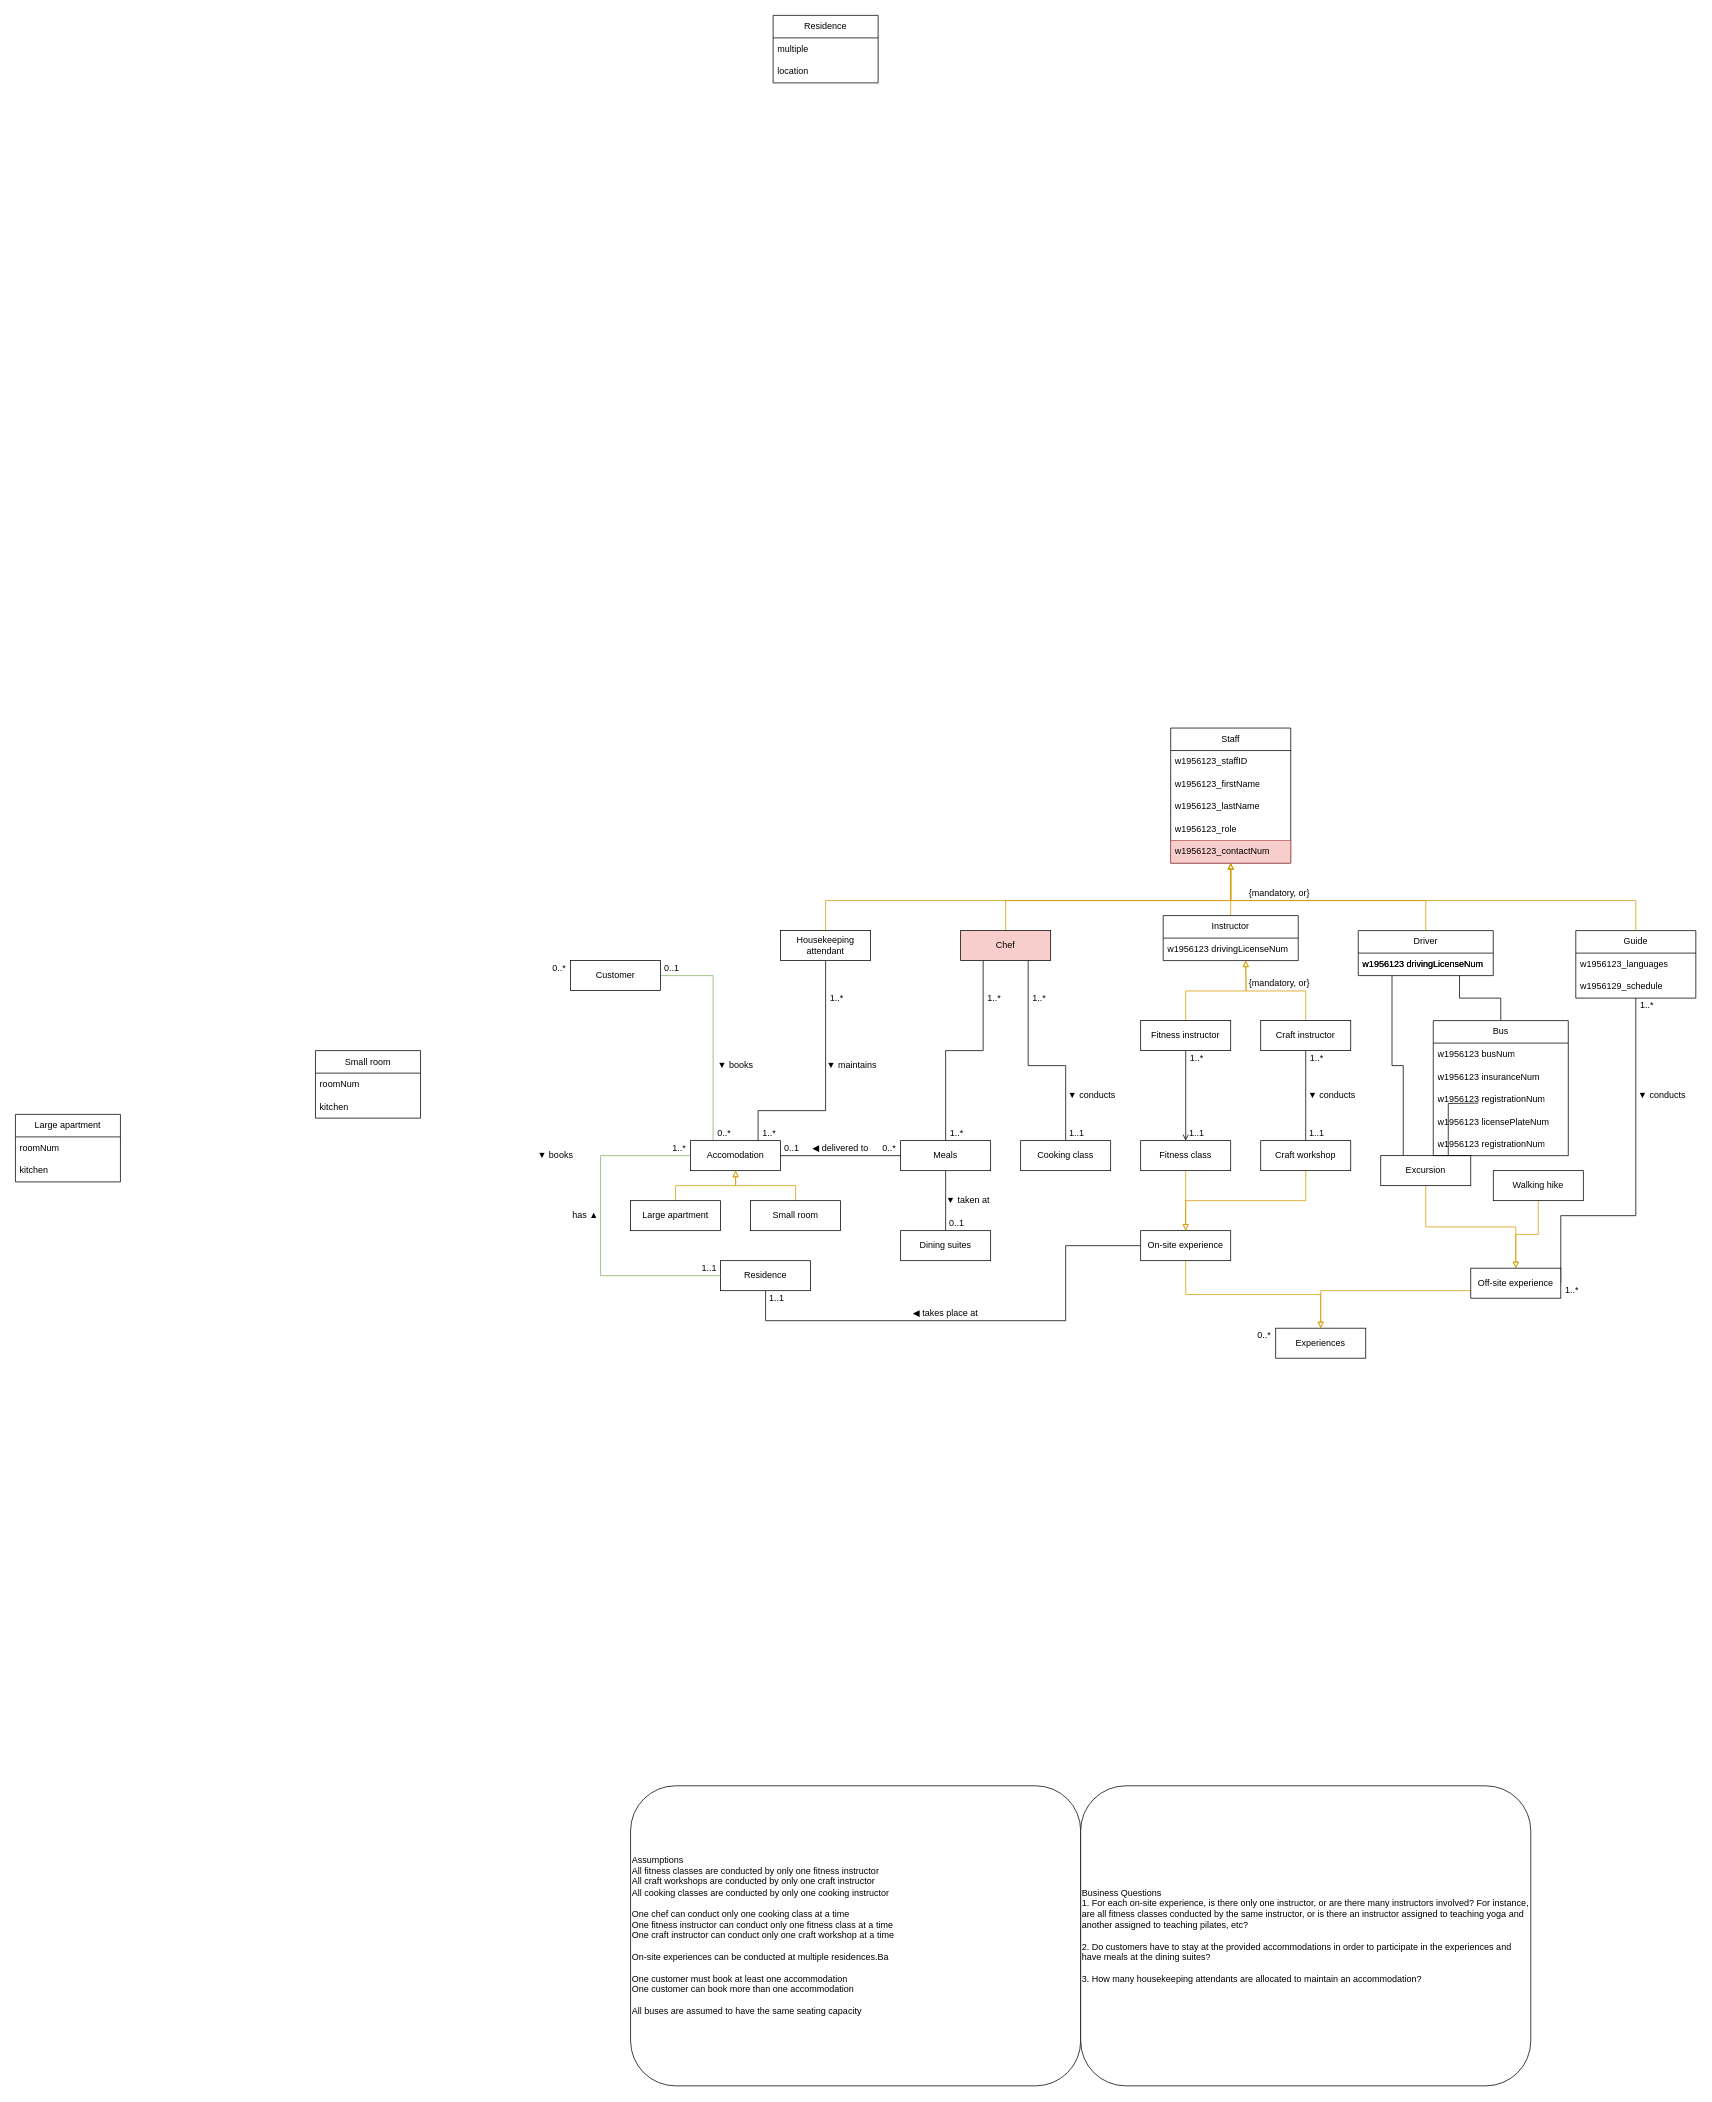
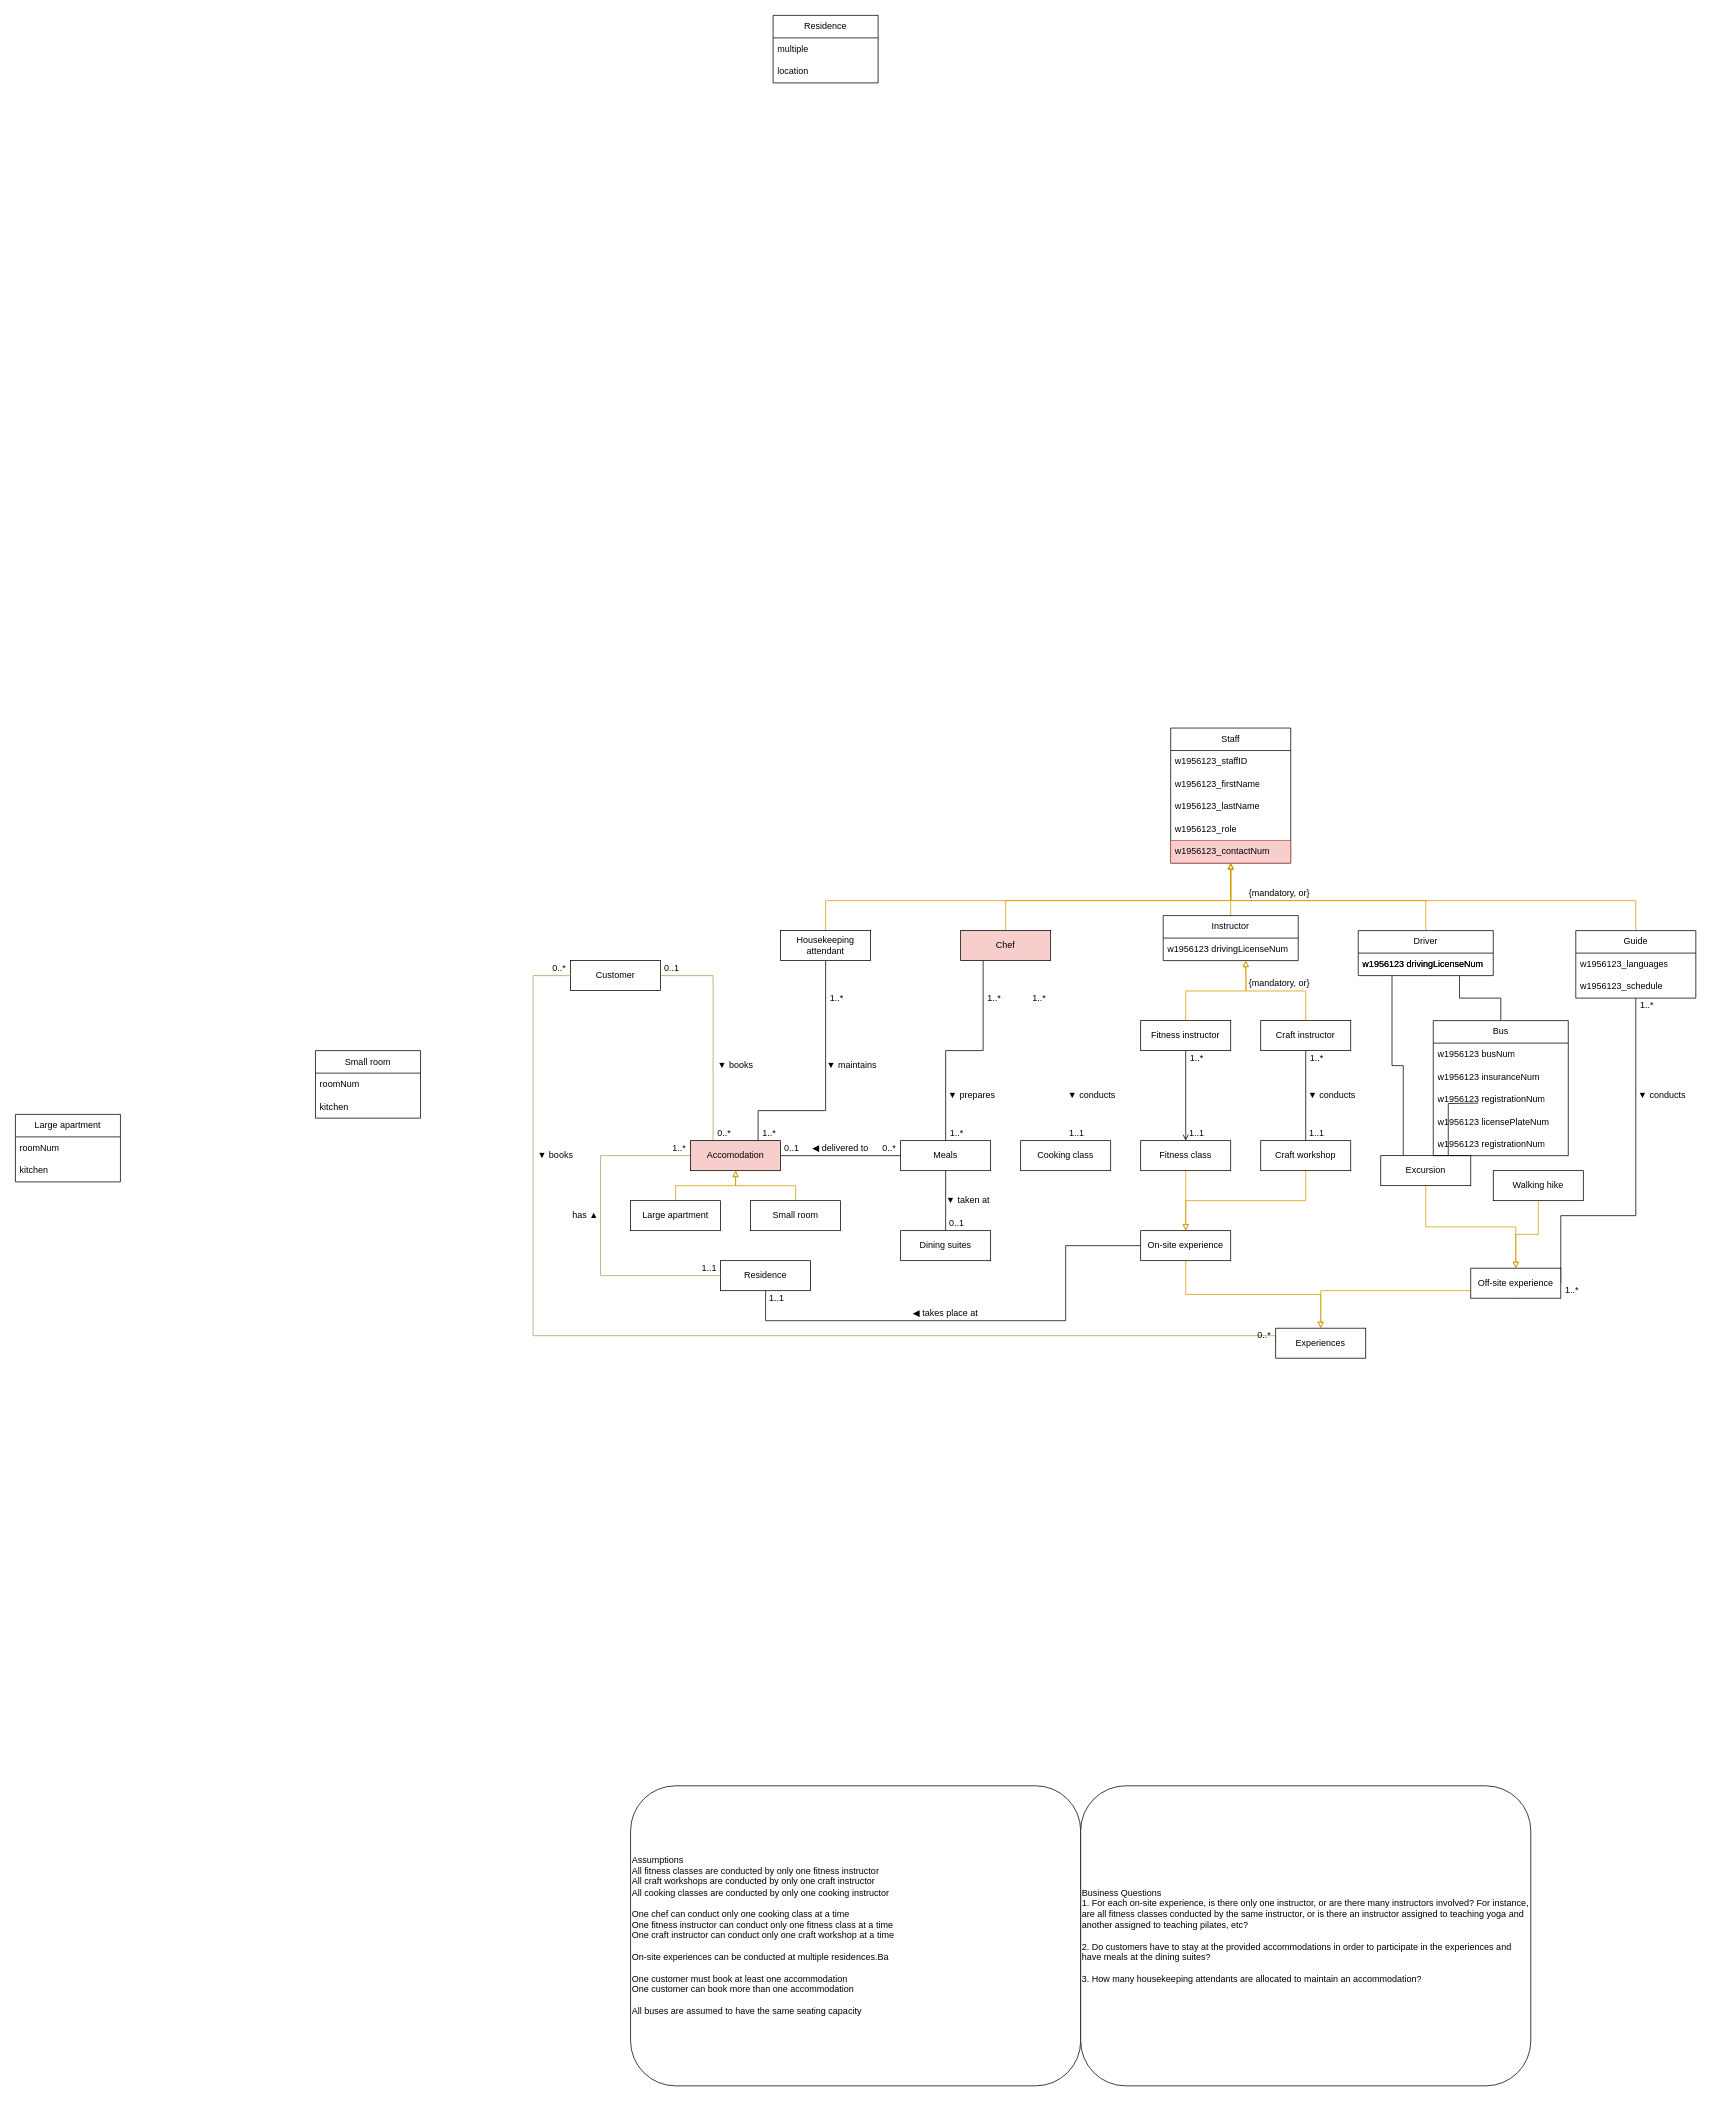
node "w1956129_schedule": label "w1956129_schedule" -> "w1956123_schedule"
edge "Chef" -- "Cooking class": removed
node "▼ prepares": added
node "Accomodation": fillcolor #ffffff -> #f8cecc
edge "Customer" -- "Experiences": added
